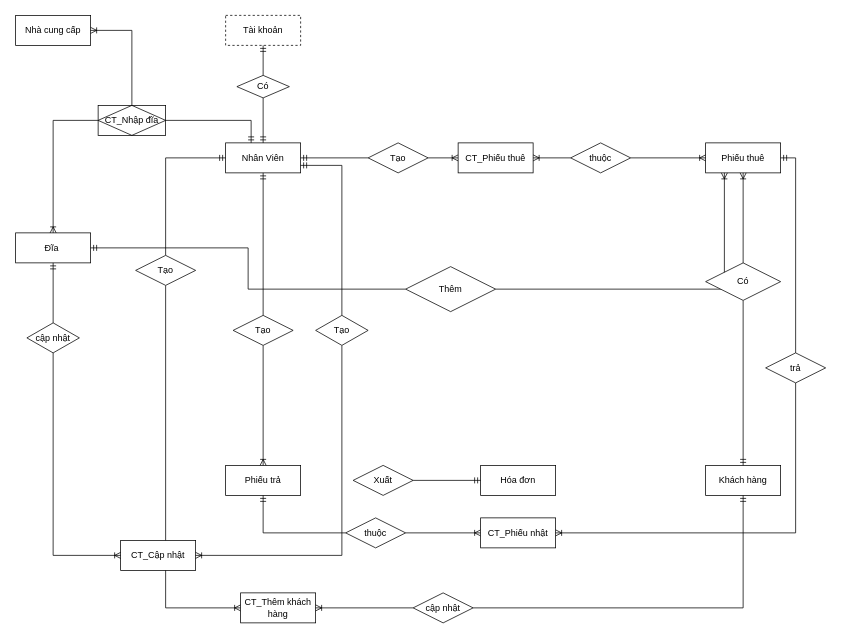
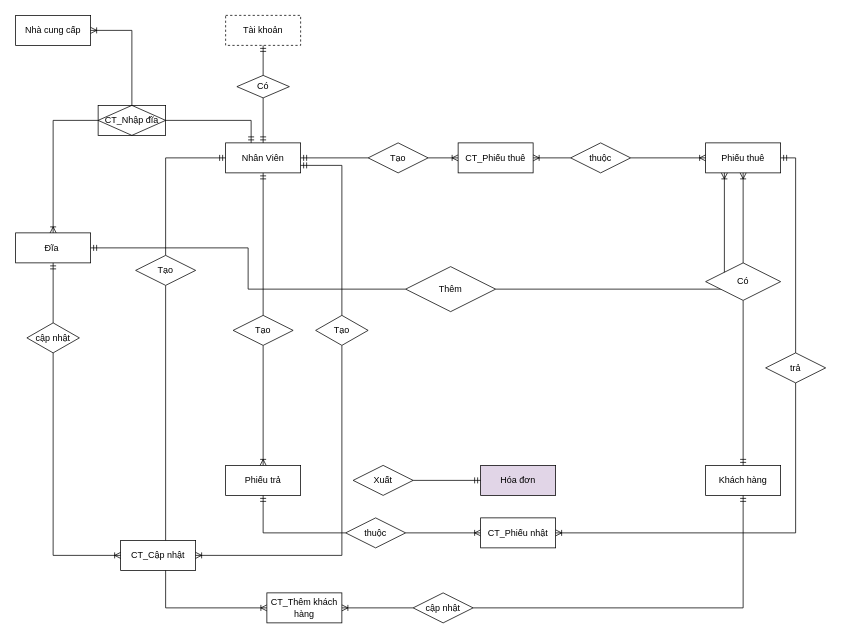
node "Hóa đơn": fillcolor #ffffff -> #e1d5e7
node "CT_Thêm khách hàng": moved (278, 608) -> (304, 608)
